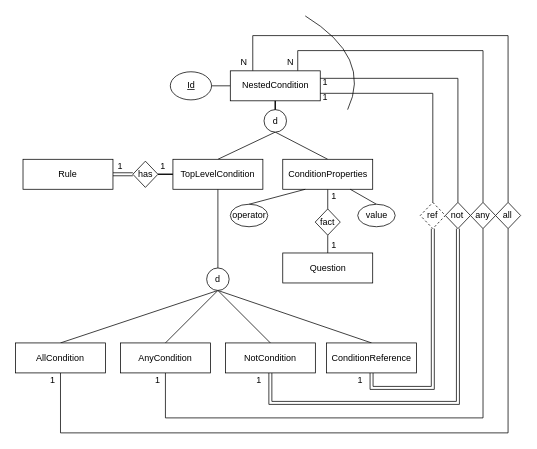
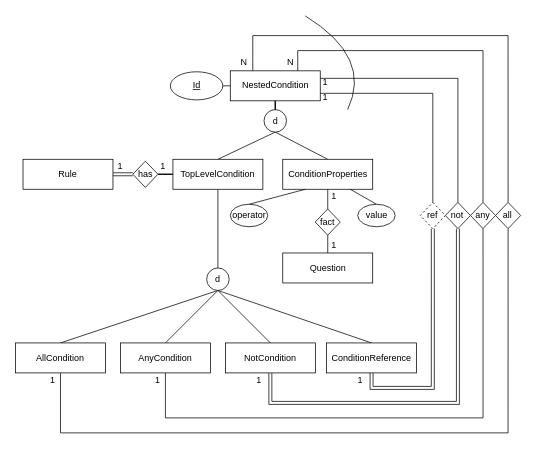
node "Id": size 41x28 -> 53x28
